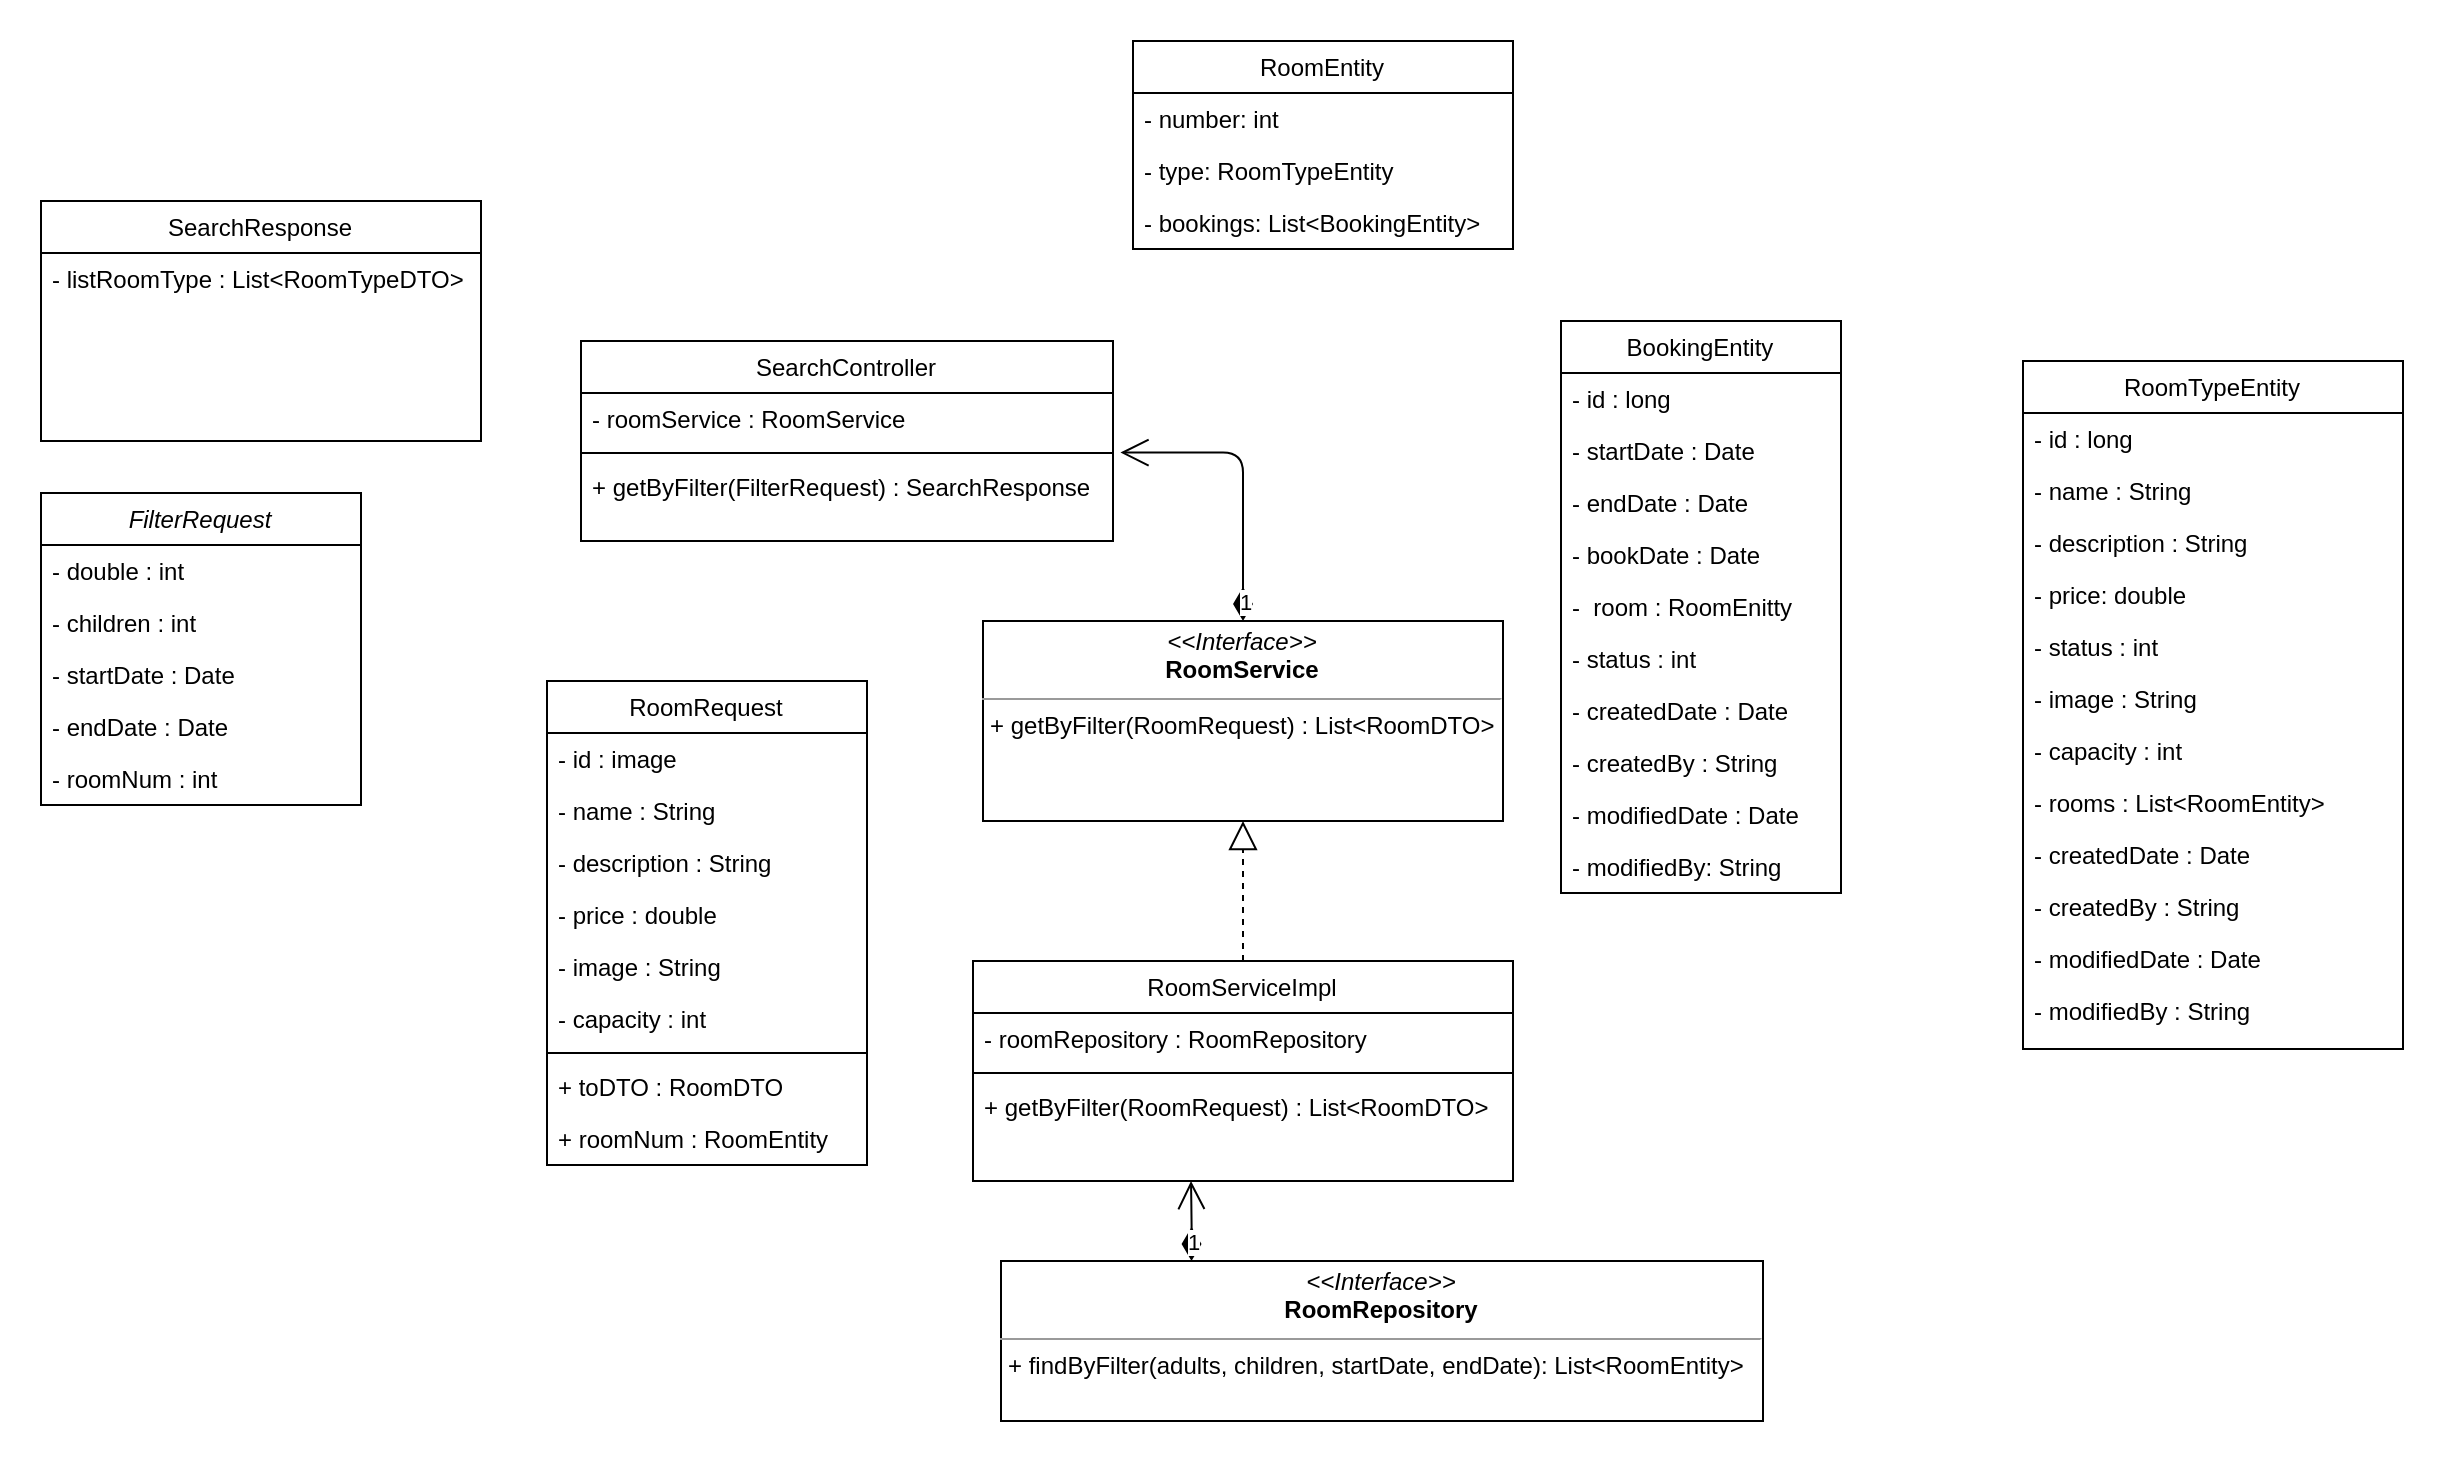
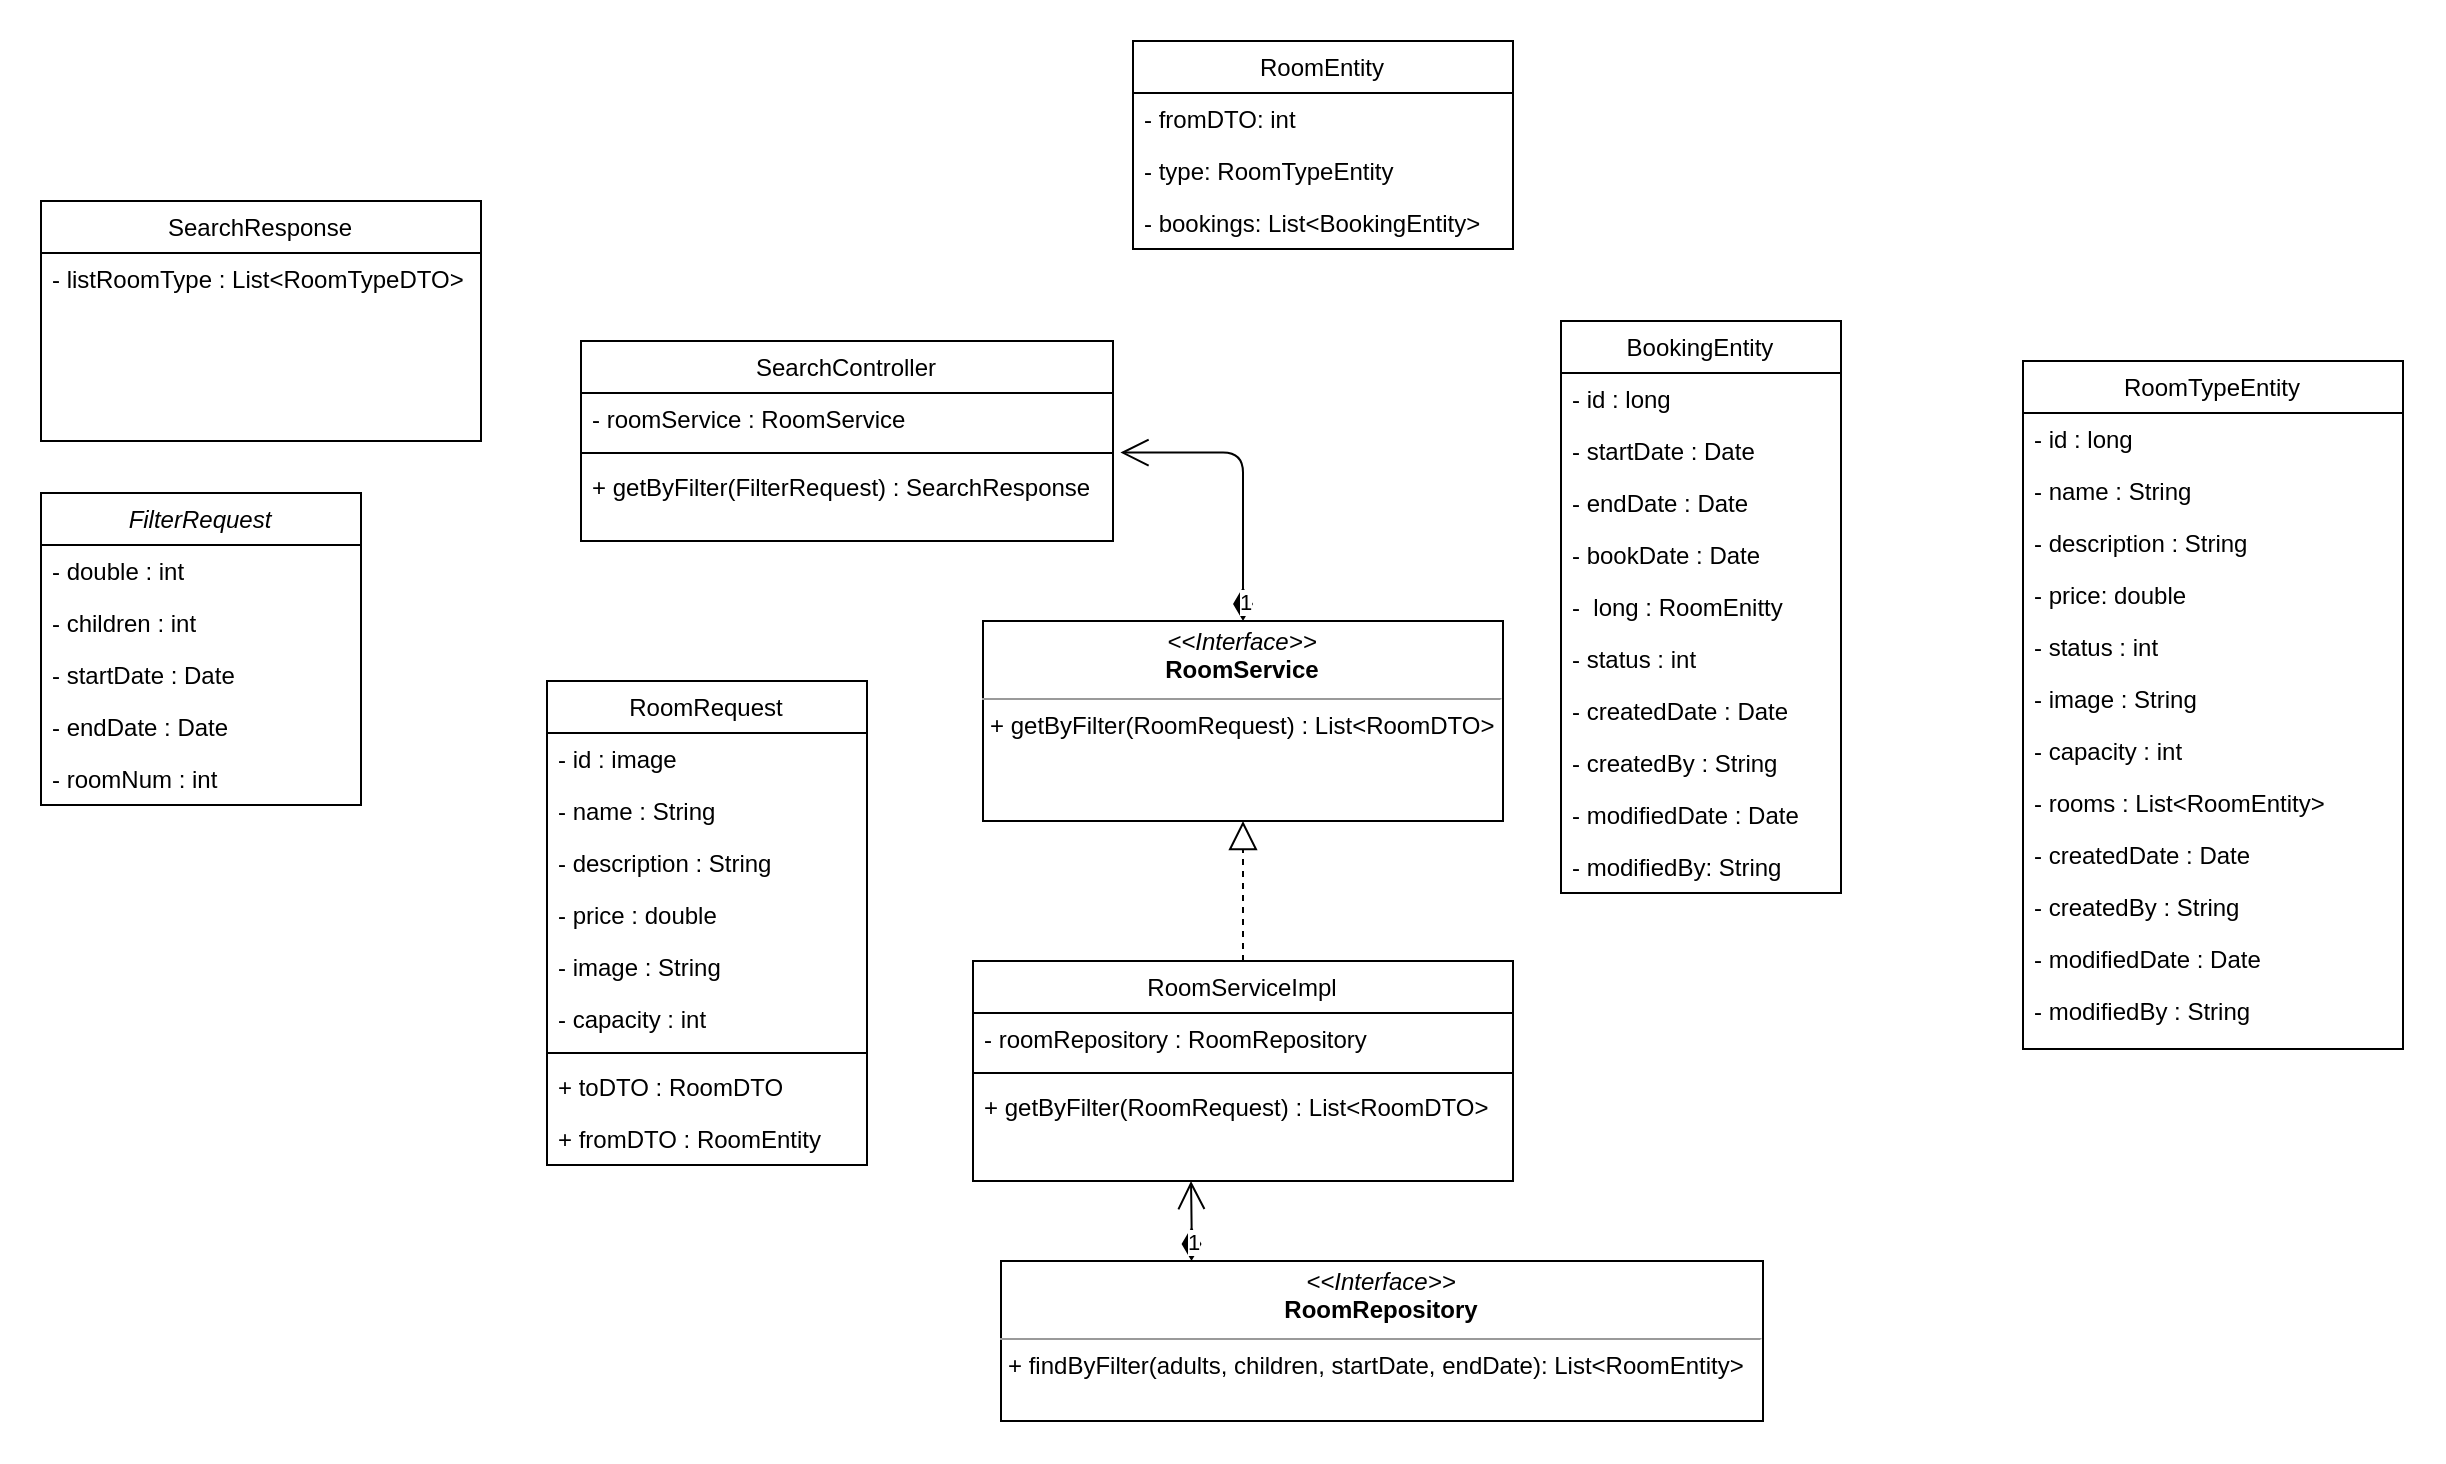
node "- number: int": label "- number: int" -> "- fromDTO: int"
node "- room : RoomEnitty": label "- room : RoomEnitty" -> "- long : RoomEnitty"
node "+ roomNum : RoomEntity": label "+ roomNum : RoomEntity" -> "+ fromDTO : RoomEntity"
